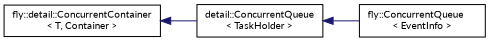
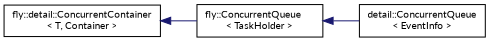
node "detail::ConcurrentQueue < TaskHolder >": label "detail::ConcurrentQueue < TaskHolder >" -> "fly::ConcurrentQueue < TaskHolder >"
node "fly::ConcurrentQueue < EventInfo >": label "fly::ConcurrentQueue < EventInfo >" -> "detail::ConcurrentQueue < EventInfo >"
